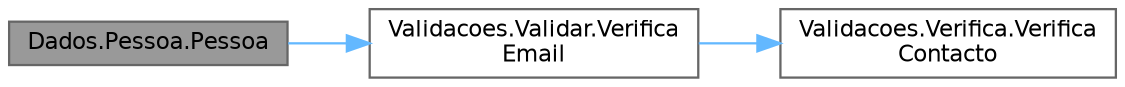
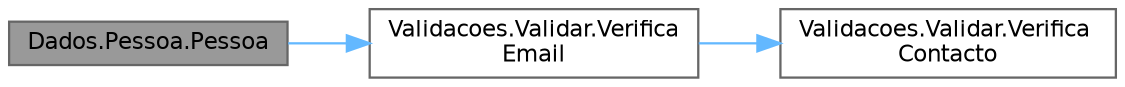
node "Validacoes.Verifica.Verifica Contacto": label "Validacoes.Verifica.Verifica Contacto" -> "Validacoes.Validar.Verifica Contacto"
